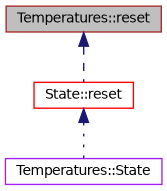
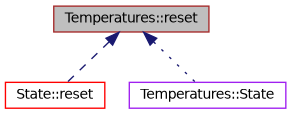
edge "Temperatures::State" -> "State::reset": now "Temperatures::State" -> "Temperatures::reset"
